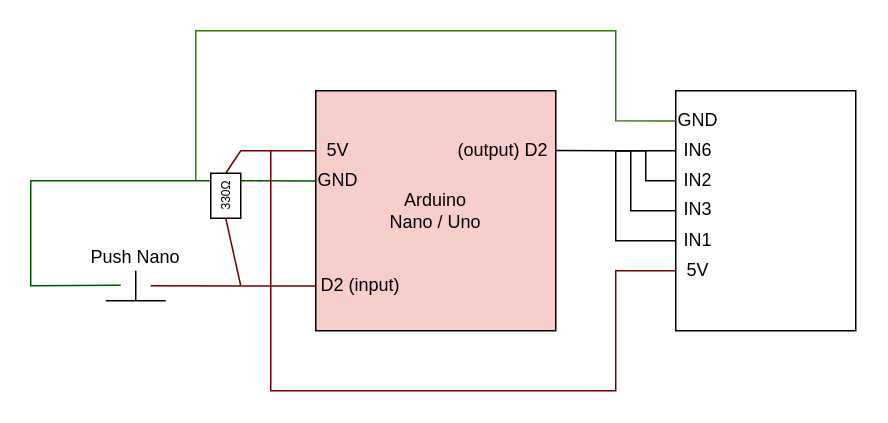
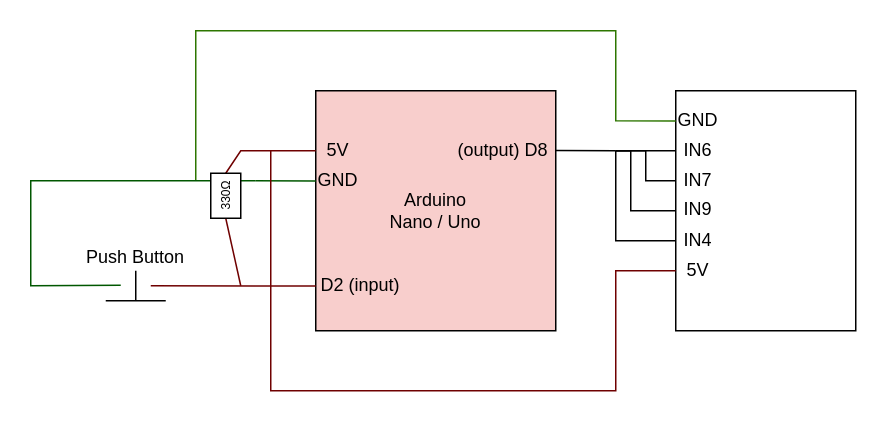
node "(output) D2": label "(output) D2" -> "(output) D8"
node "IN2": label "IN2" -> "IN7"
node "IN3": label "IN3" -> "IN9"
node "IN1": label "IN1" -> "IN4"
node "Push Nano": label "Push Nano" -> "Push Button"
